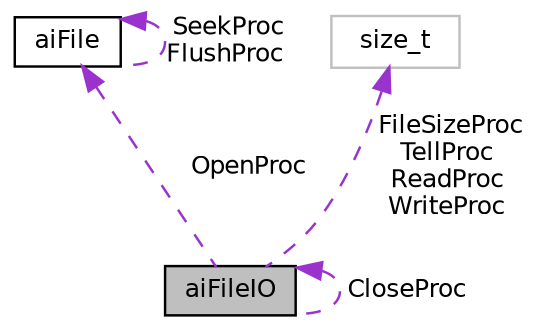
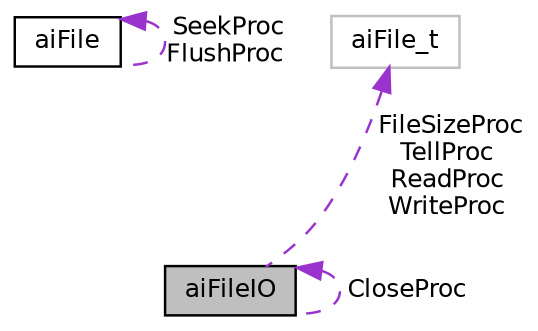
node "size_t": label "size_t" -> "aiFile_t"
edge "aiFileIO" -> "aiFile": removed, label "OpenProc"
